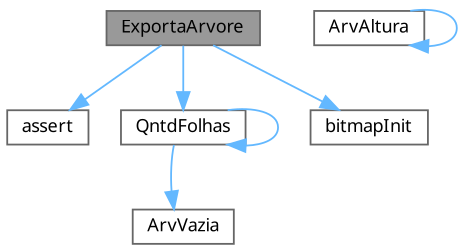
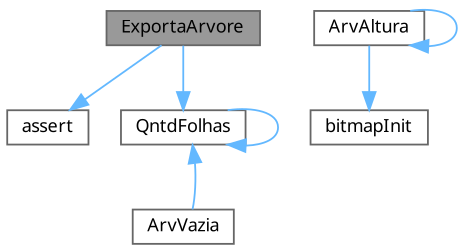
edge "ExportaArvore" -> "bitmapInit": now "ArvAltura" -> "bitmapInit"
edge "QntdFolhas" -> "ArvVazia": reversed
